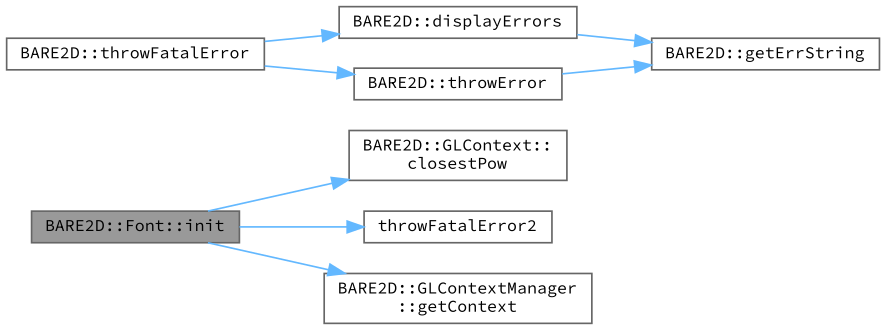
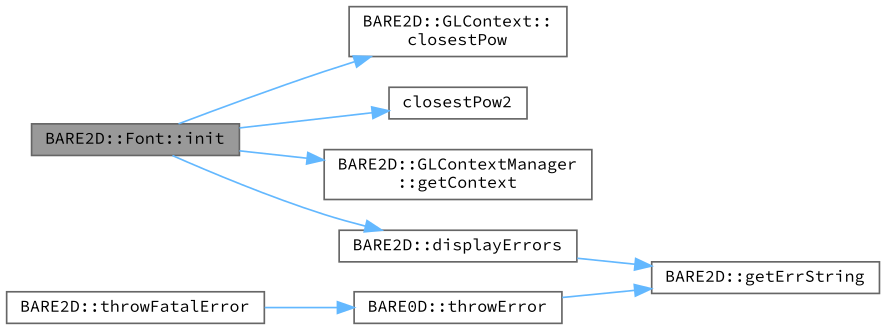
edge "BARE2D::throwFatalError" -> "BARE2D::displayErrors": now "BARE2D::Font::init" -> "BARE2D::displayErrors"
node "BARE2D::throwError": label "BARE2D::throwError" -> "BARE0D::throwError"
node "throwFatalError2": label "throwFatalError2" -> "closestPow2"
